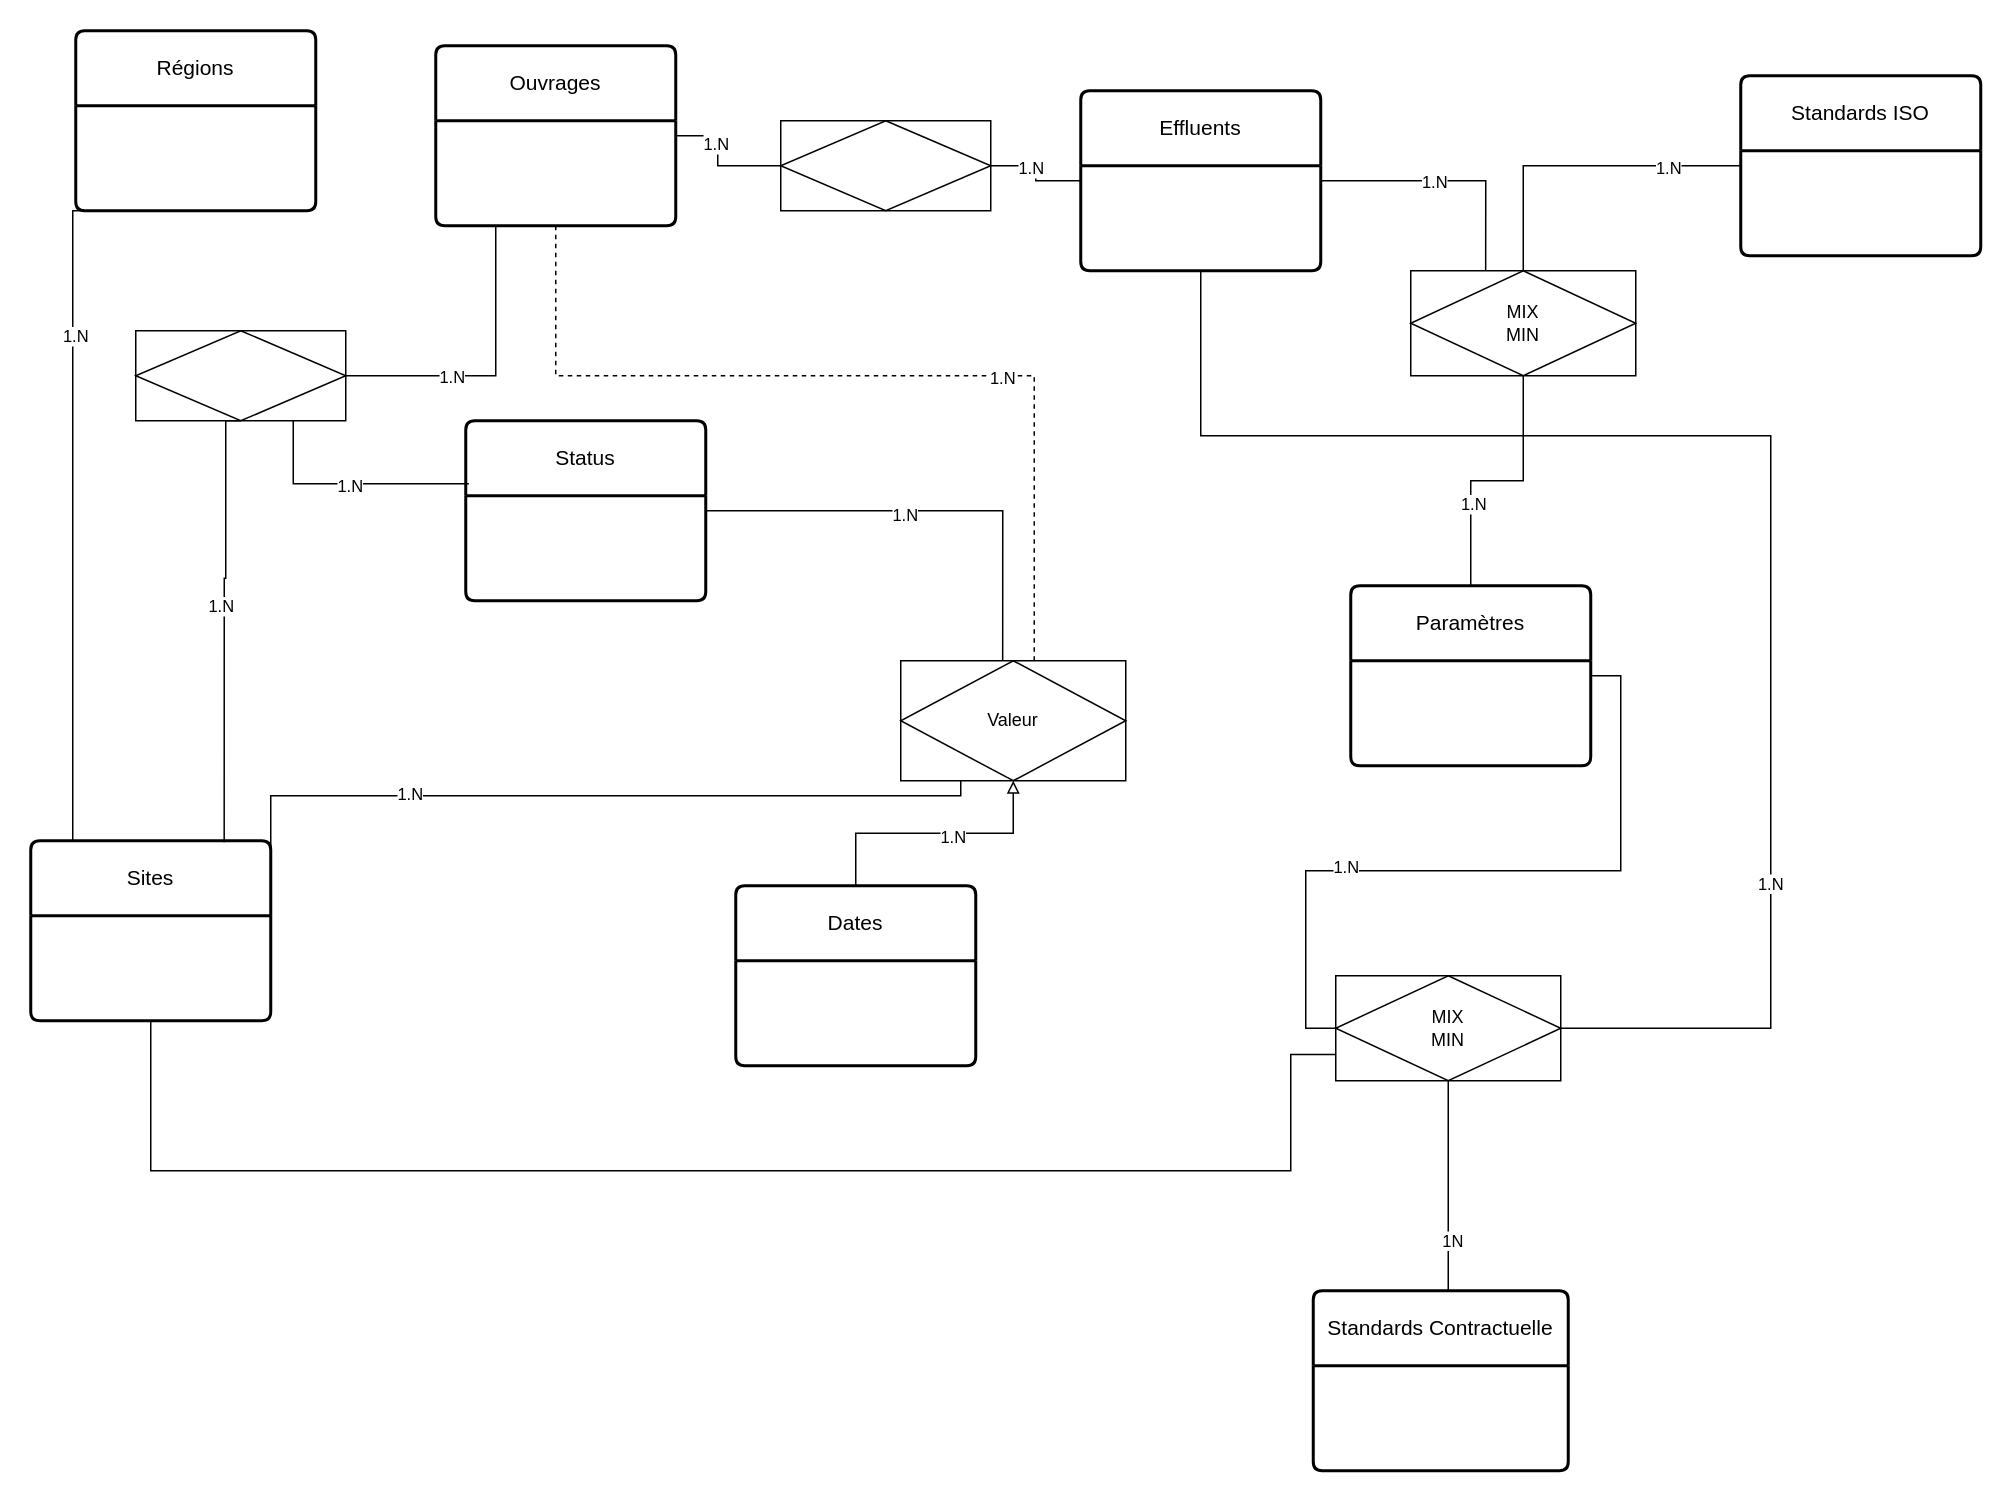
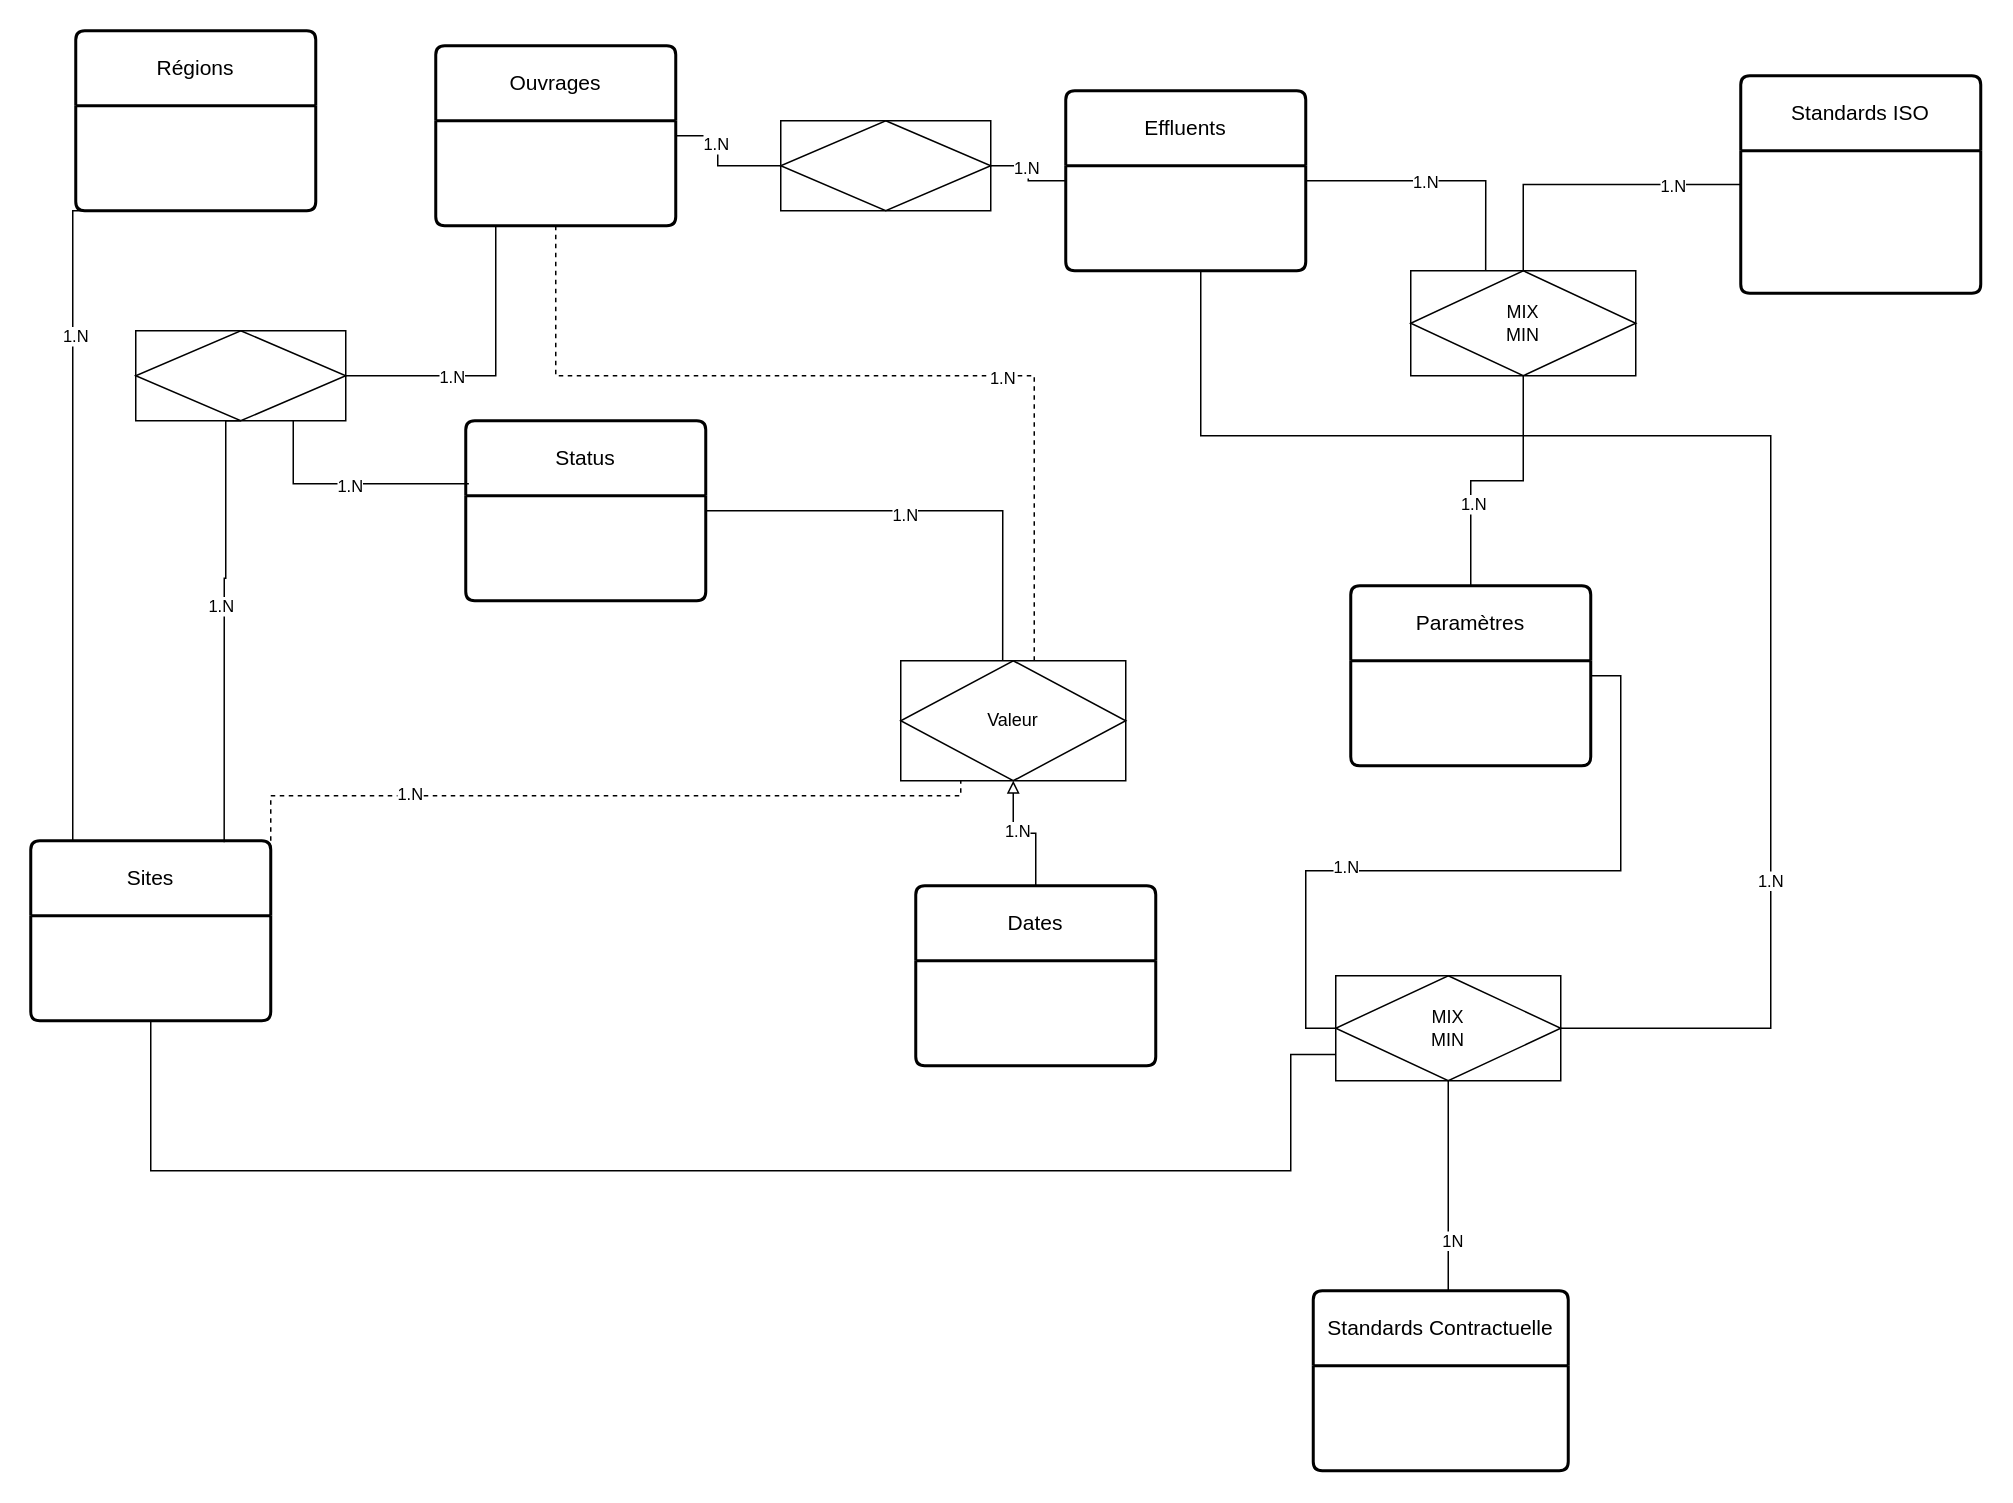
node "Standards ISO": size 240x180 -> 240x218
node "Effluents": moved (1201, 181) -> (1186, 181)
edge "Valeur" -- "Sites": style solid -> dashed
node "Dates": moved (856, 976) -> (1036, 976)
